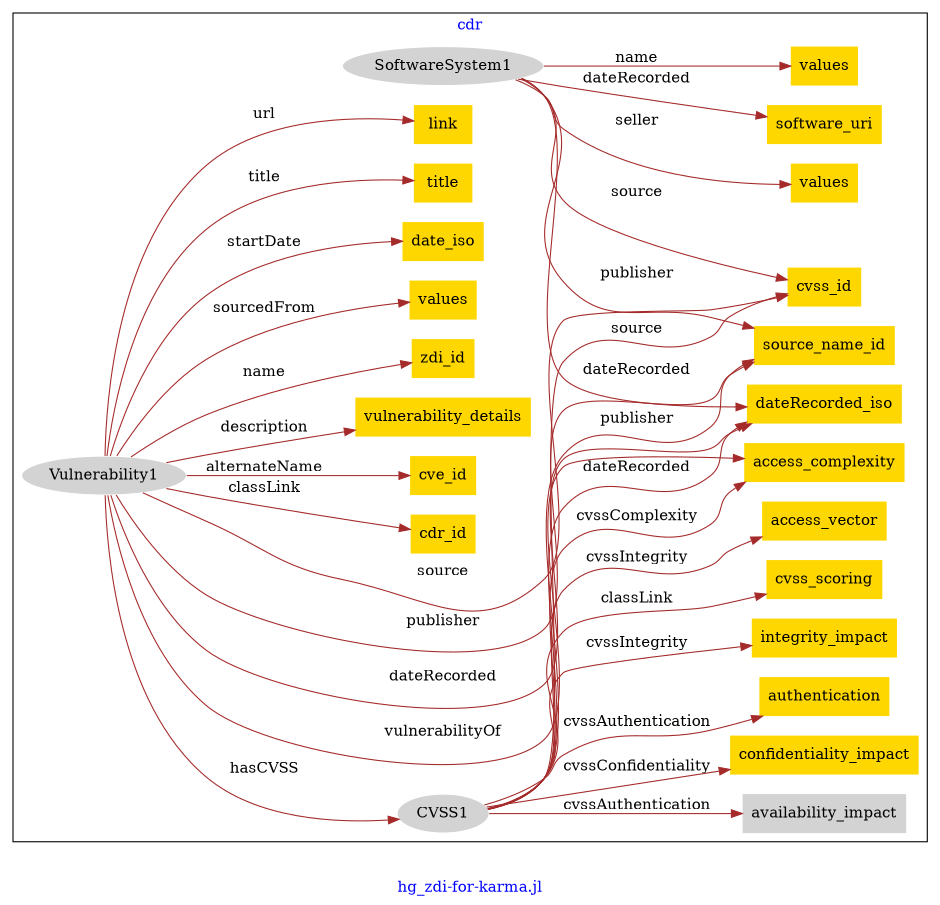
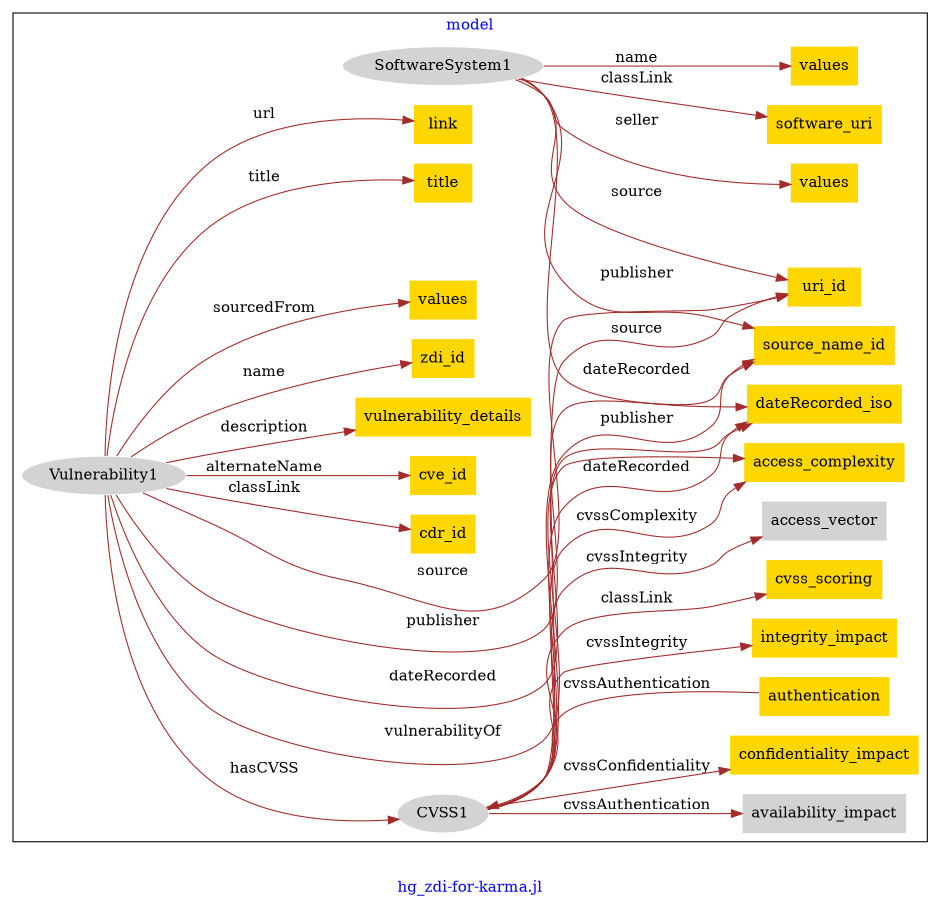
cluster "cdr": label "cdr" -> "model"
edge "SoftwareSystem1" -> "software_uri": label "dateRecorded" -> "classLink"
node "date_iso": removed
node "cvss_id": label "cvss_id" -> "uri_id"
node "access_vector": fillcolor gold -> lightgray
edge "CVSS1" -> "authentication": reversed
